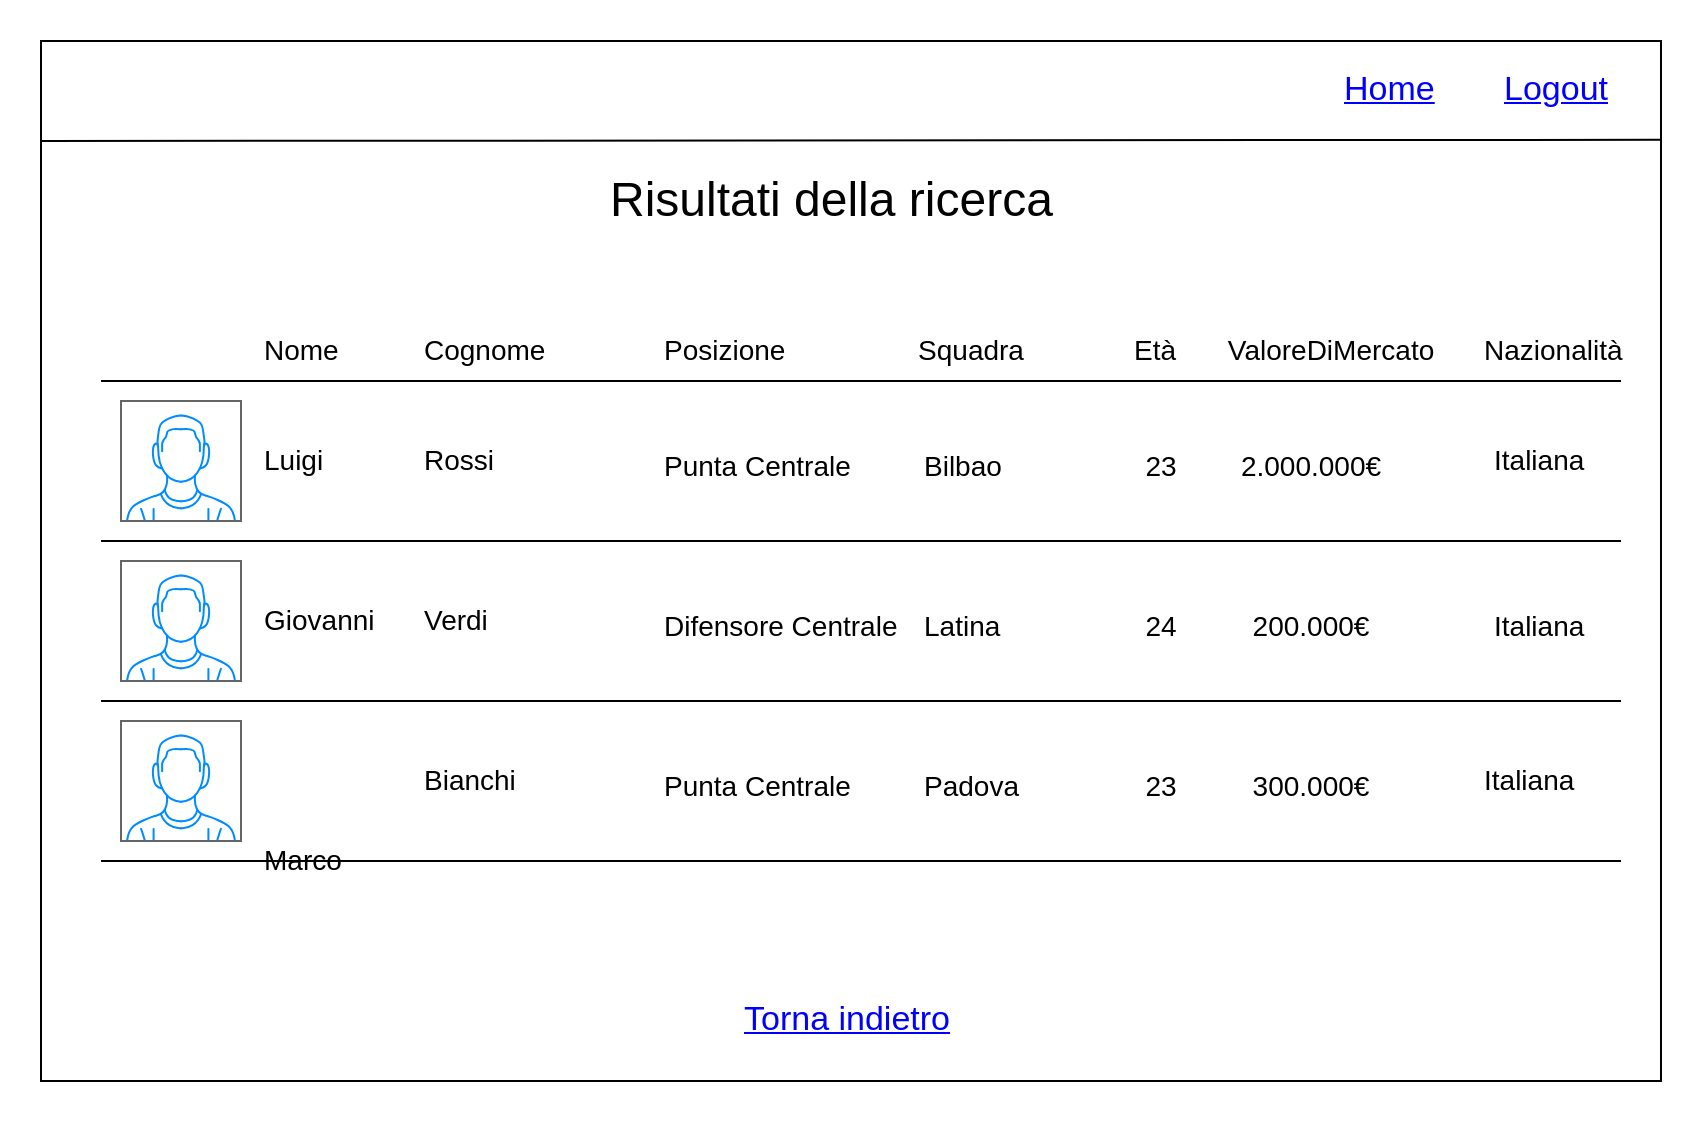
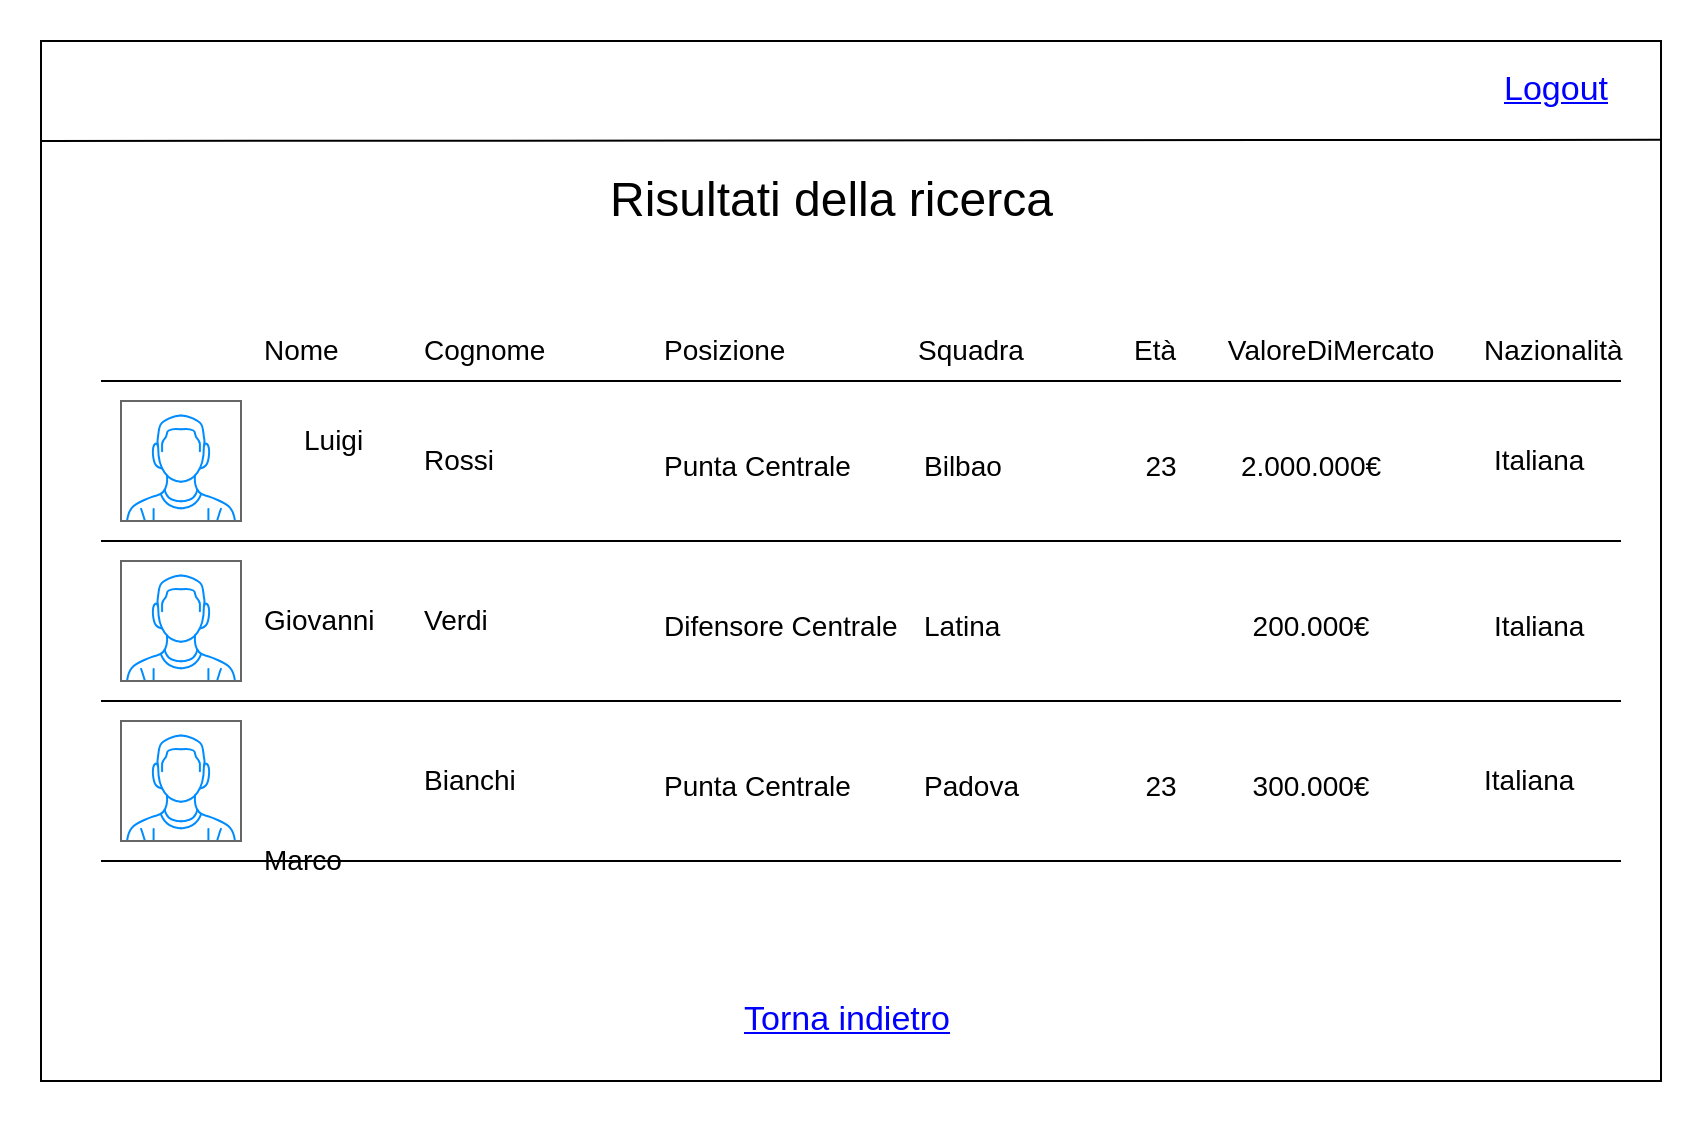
node "Home": removed
node "Luigi": moved (311, 461) -> (351, 441)
node "24": removed
